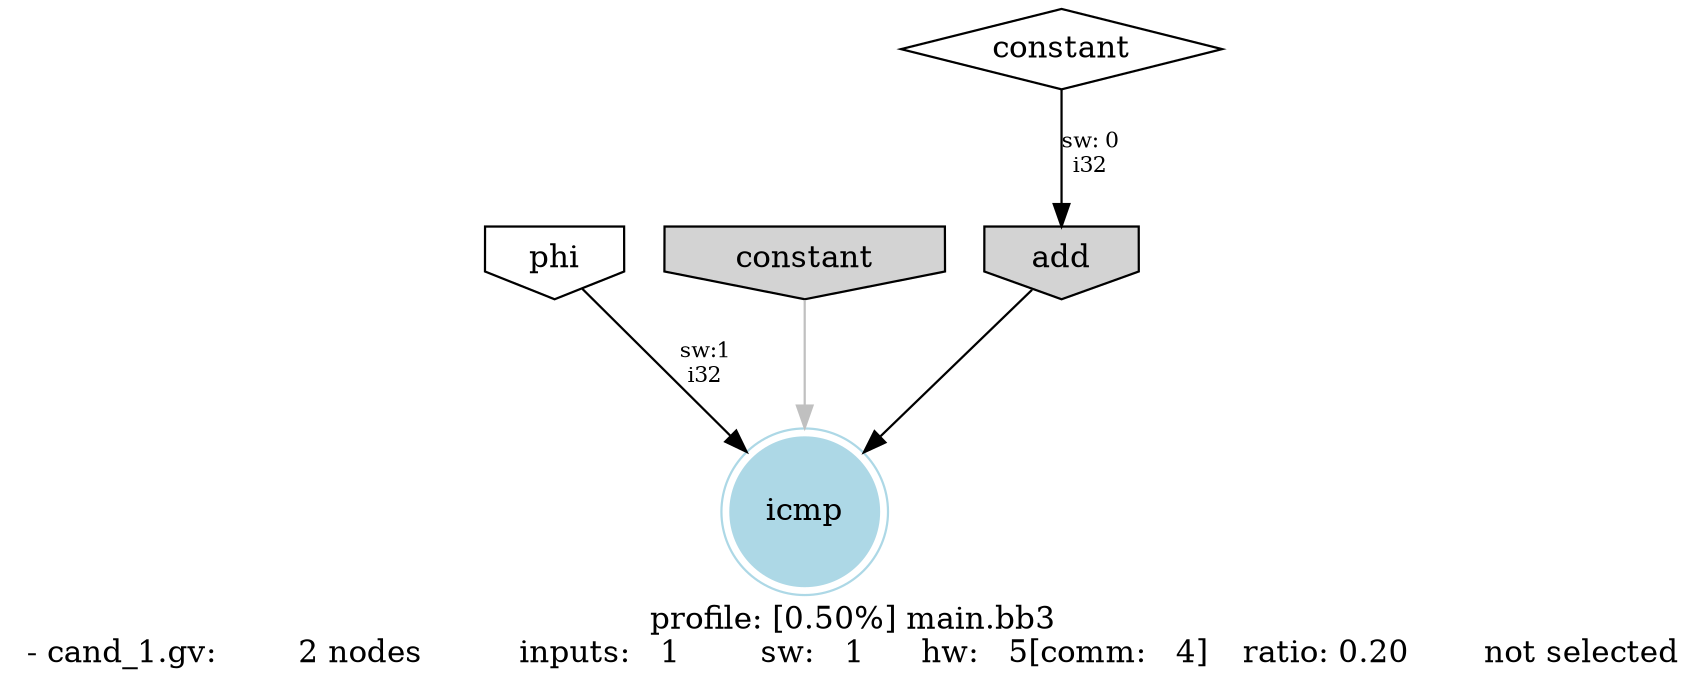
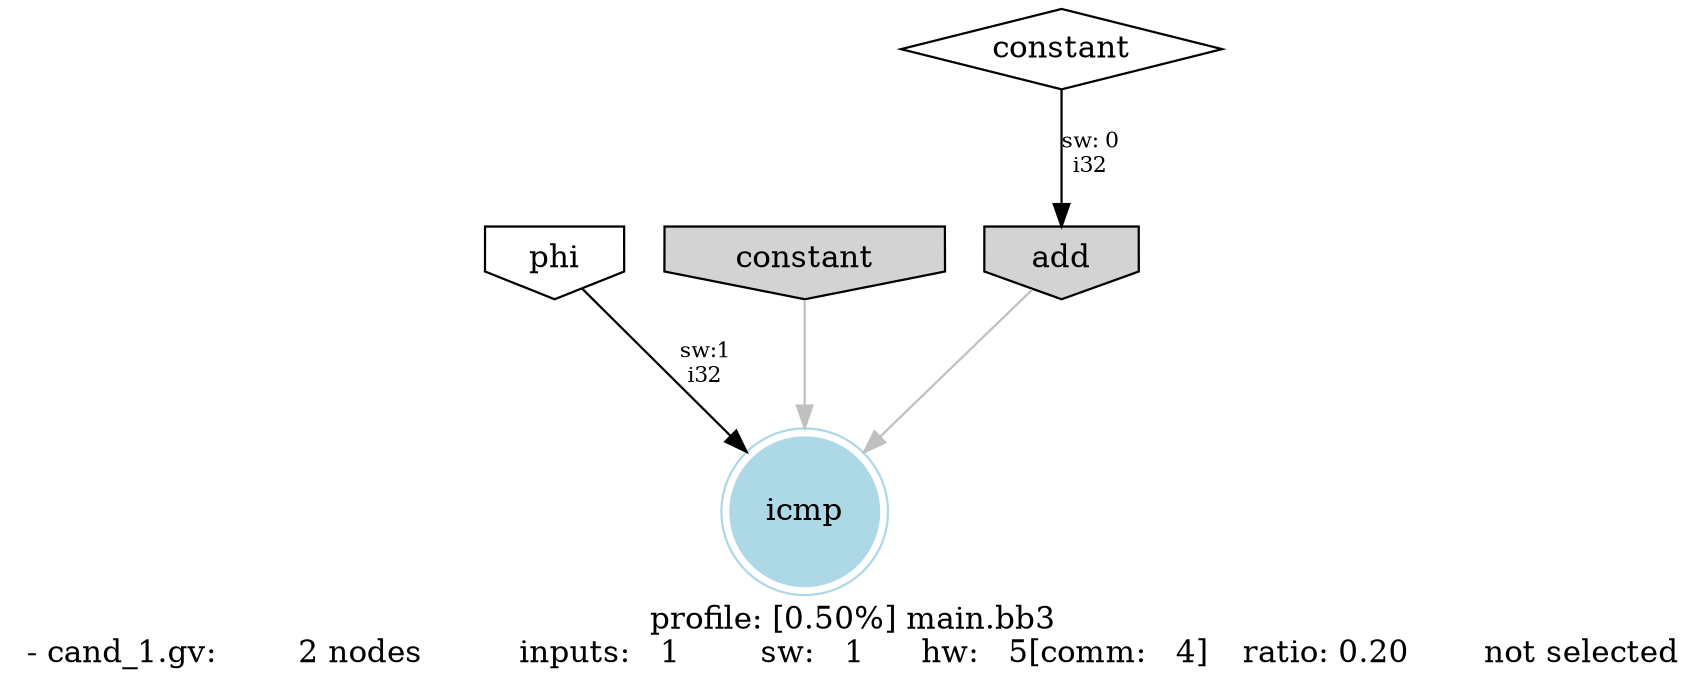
edge "add" -> "icmp": color black -> gray
